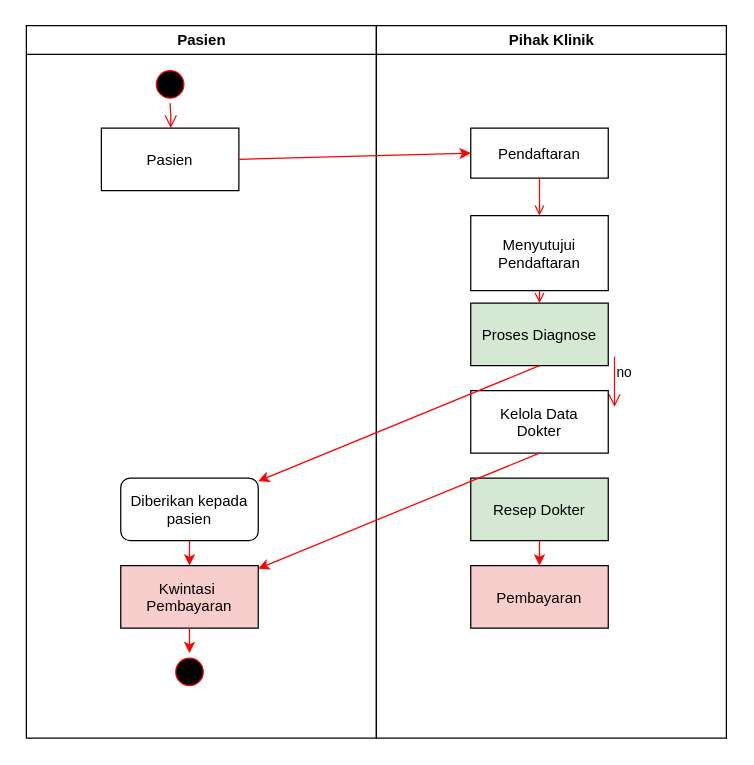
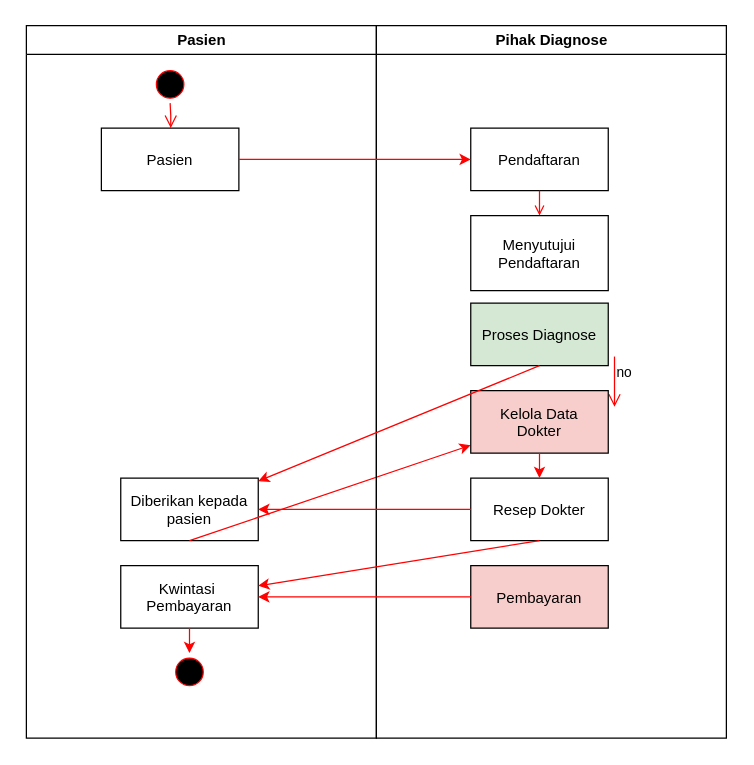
node "Pihak Klinik": label "Pihak Klinik" -> "Pihak Diagnose"
node "Pendaftaran": size 138x50 -> 138x63
edge "Menyutujui Pendaftaran" -> "Proses Diagnose": removed
node "Kelola Data Dokter": fillcolor #ffffff -> #f8cecc
node "Diberikan kepada pasien": shape rounded rectangle -> rectangle
edge "Resep Dokter" -> "Diberikan kepada pasien": added
node "Resep Dokter": fillcolor #d5e8d4 -> #ffffff
edge "Kelola Data Dokter" -> "Kwintasi Pembayaran": now "Kelola Data Dokter" -> "Resep Dokter"
edge "Diberikan kepada pasien" -> "Kwintasi Pembayaran": now "Diberikan kepada pasien" -> "Kelola Data Dokter"
edge "Resep Dokter" -> "Pembayaran": now "Resep Dokter" -> "Kwintasi Pembayaran"
node "Kwintasi Pembayaran": fillcolor #f8cecc -> #ffffff
edge "Pembayaran" -> "Kwintasi Pembayaran": added
